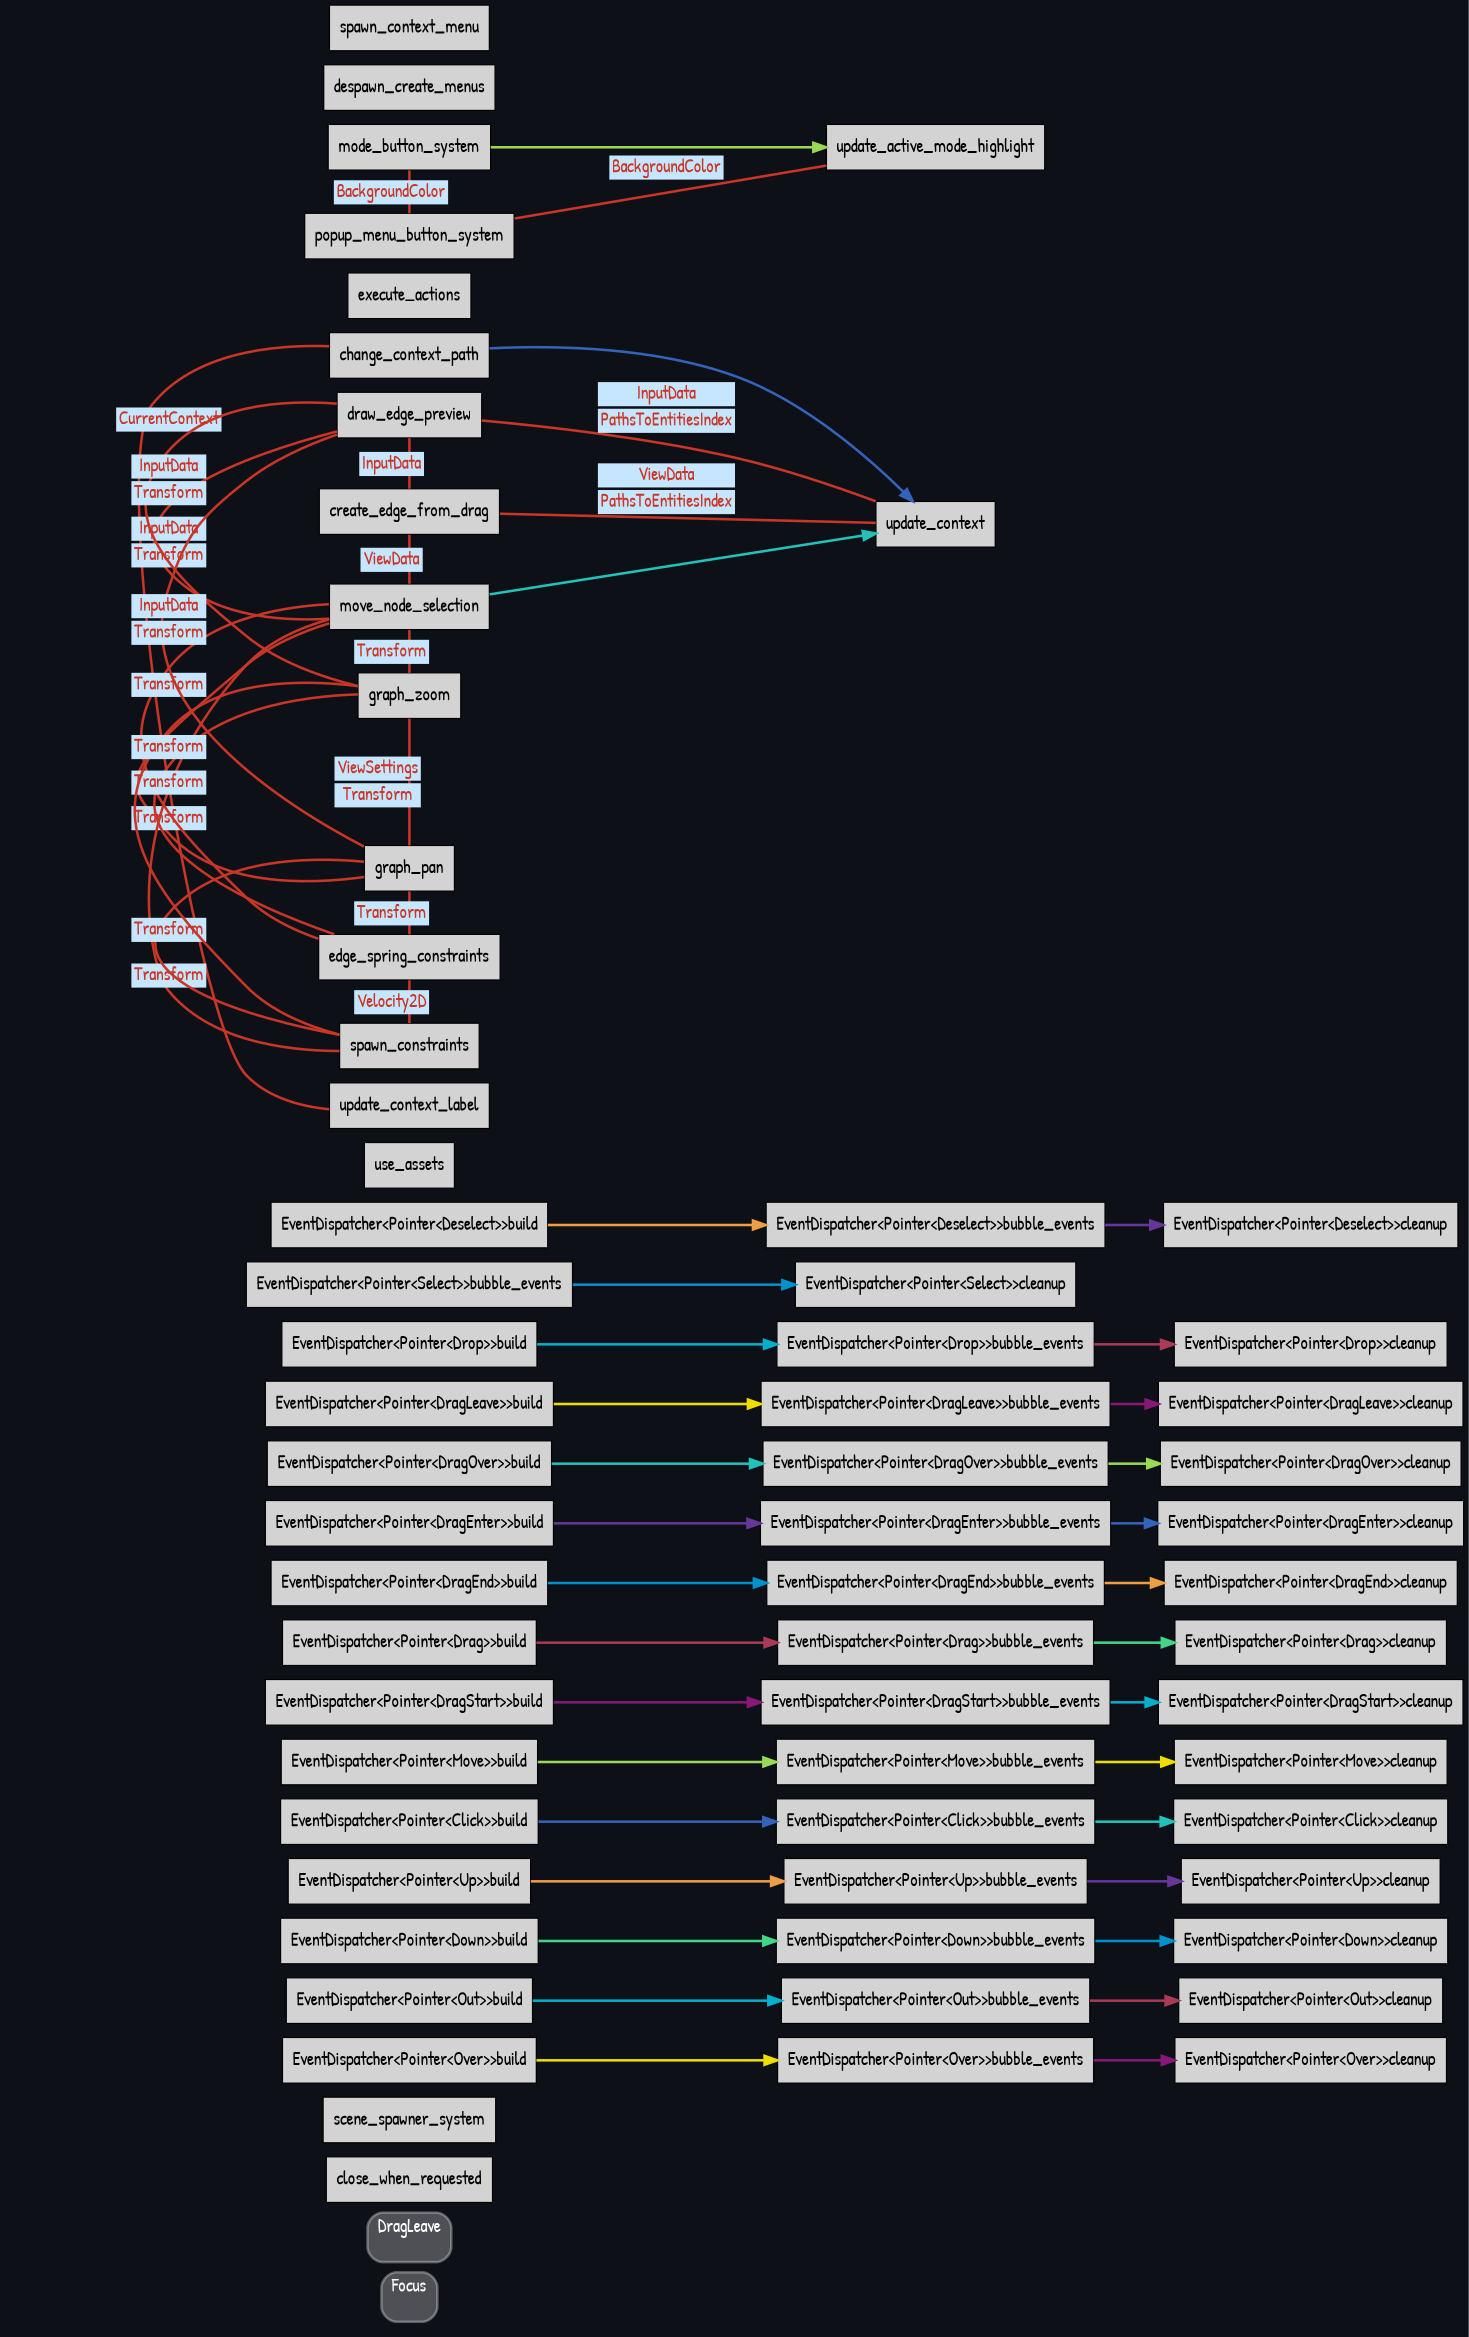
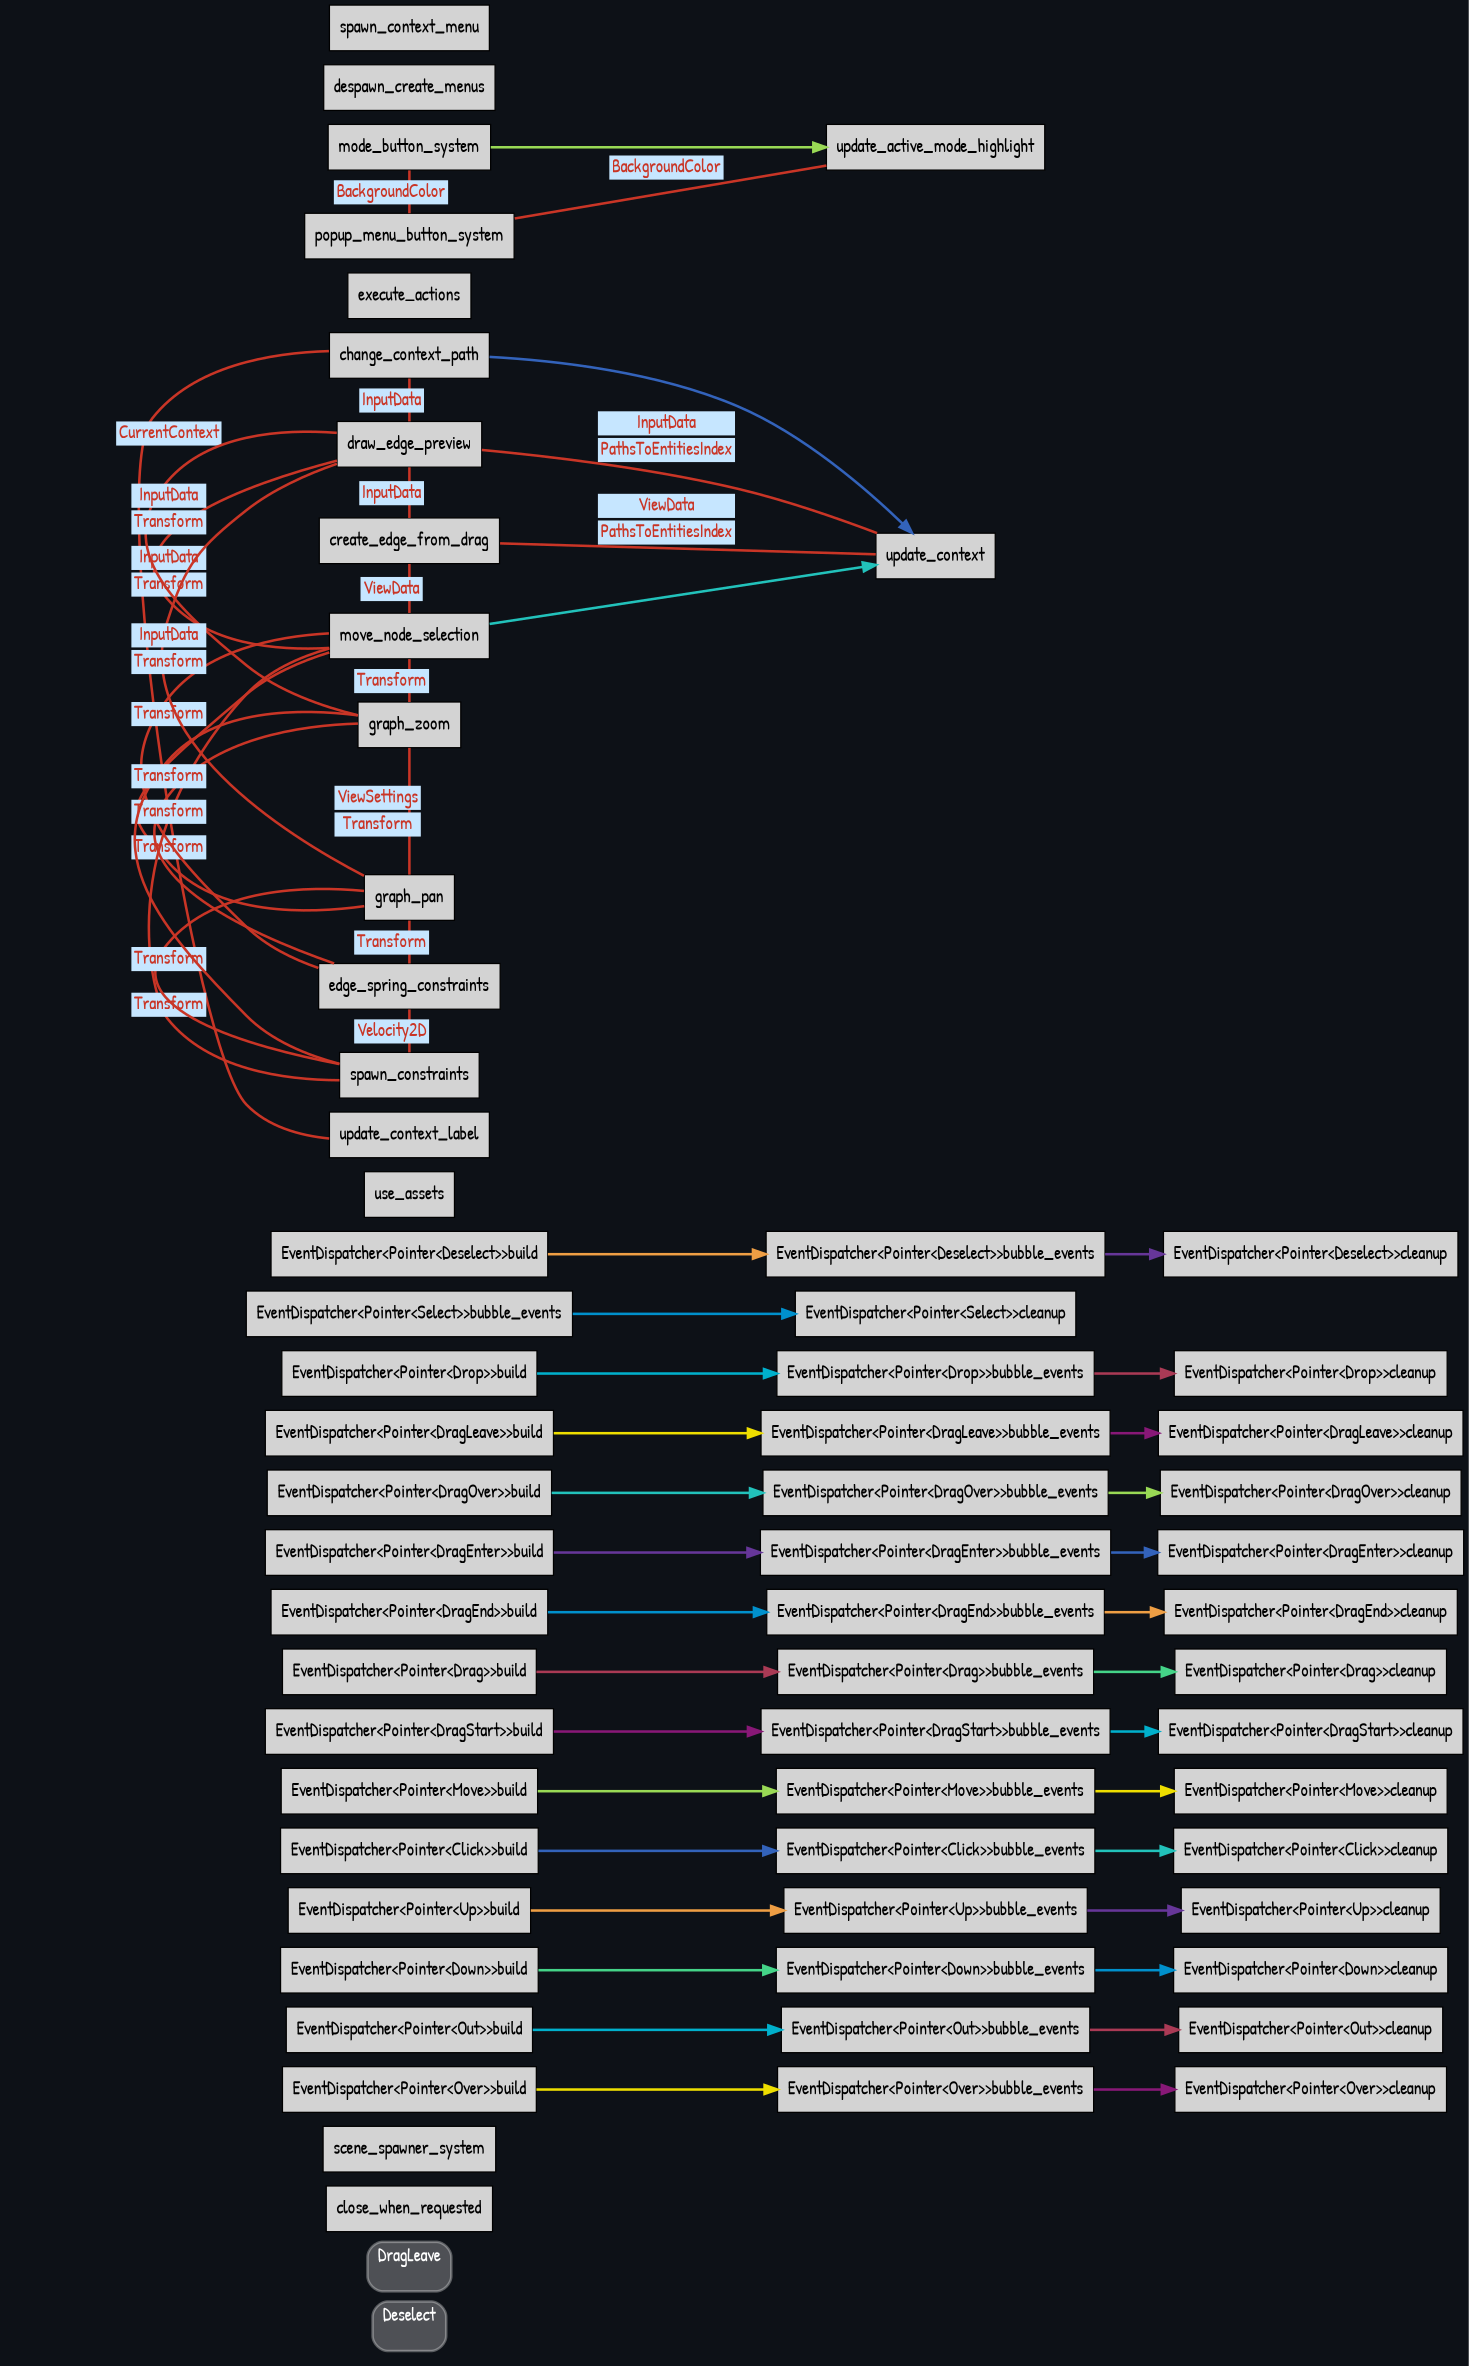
edge "change_context_path" -- "draw_edge_preview": added, label "InputData"
cluster "Focus": label "Focus" -> "Deselect"
